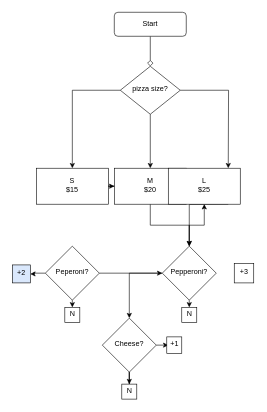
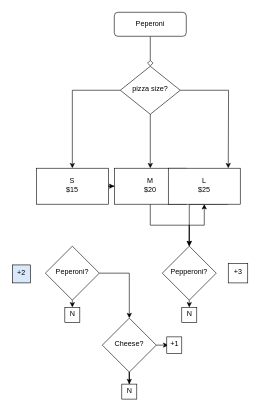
node "Start": label "Start" -> "Peperoni"
edge "Peperoni?" -> "+2": removed
edge "Peperoni?" -> "Pepperoni?": now "Peperoni?" -> "Cheese?"
edge "Pepperoni?" -> "Cheese?": removed
node "+3": moved (244, 273) -> (238, 273)
